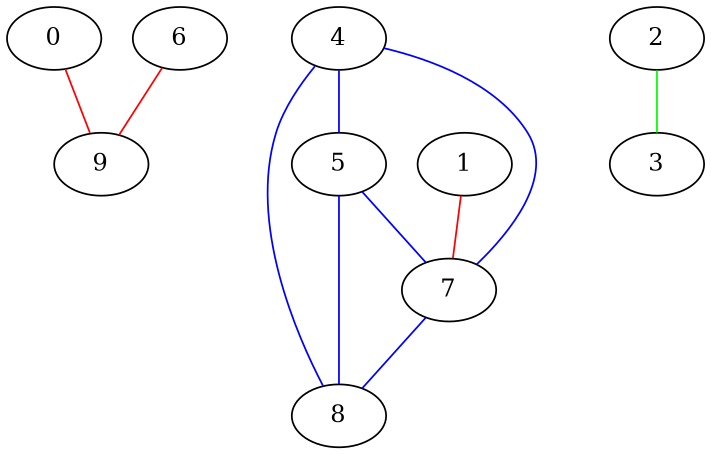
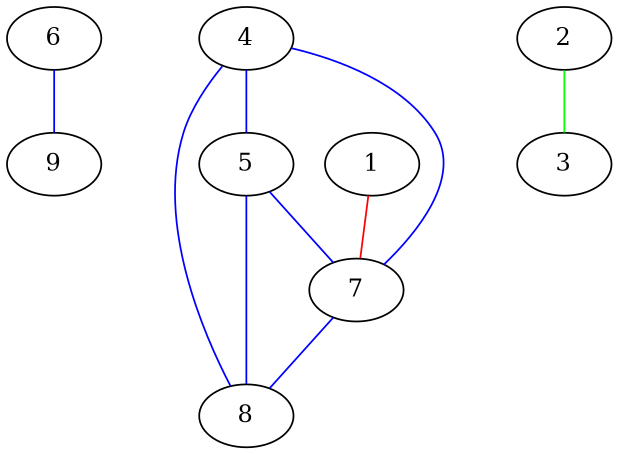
node "0": removed
edge "6" -- "9": color red -> blue
